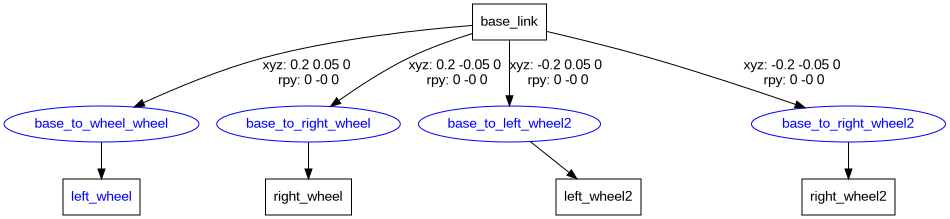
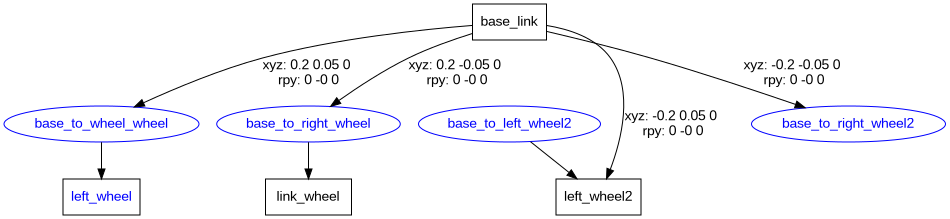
edge "base_link" -> "base_to_left_wheel2": now "base_link" -> "left_wheel2"
node "right_wheel": label "right_wheel" -> "link_wheel"
node "right_wheel2": removed
